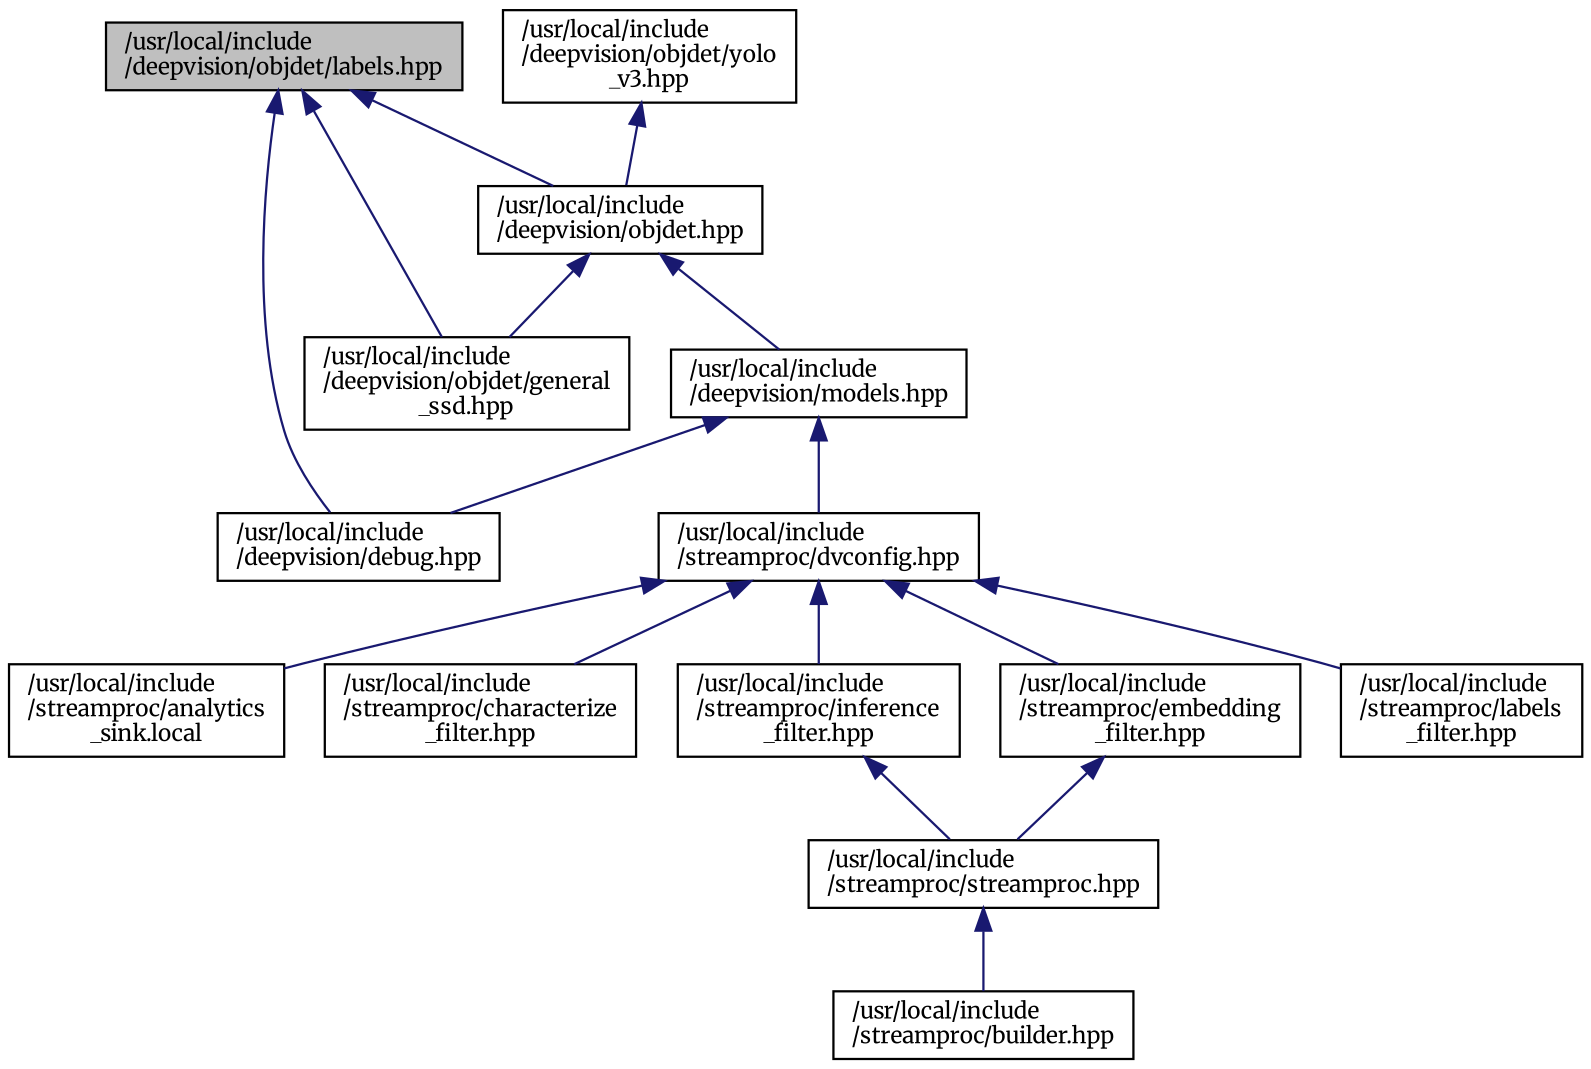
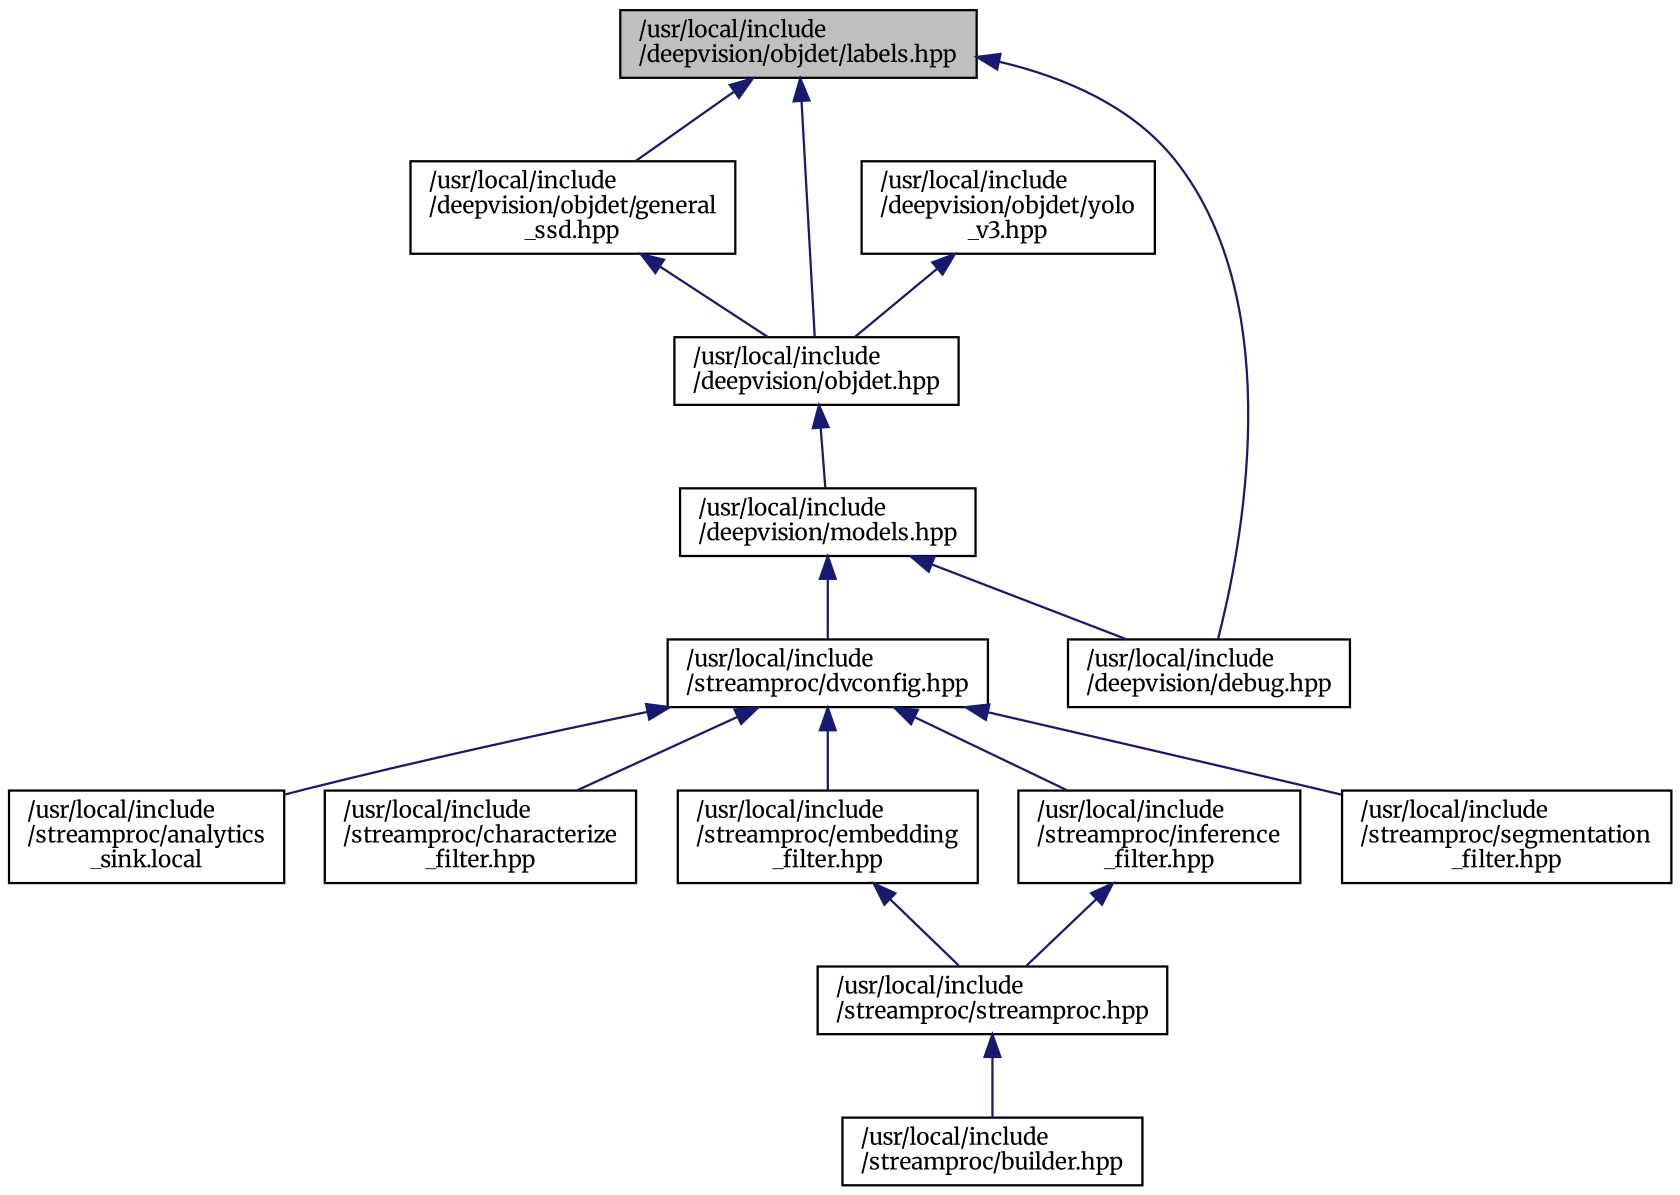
edge "/usr/local/include /deepvision/objdet/general _ssd.hpp" -> "/usr/local/include /deepvision/objdet.hpp": reversed
node "/usr/local/include /streamproc/labels _filter.hpp": label "/usr/local/include /streamproc/labels _filter.hpp" -> "/usr/local/include /streamproc/segmentation _filter.hpp"
